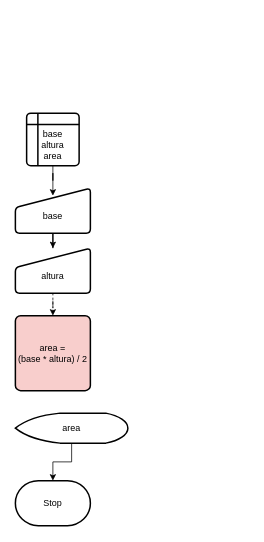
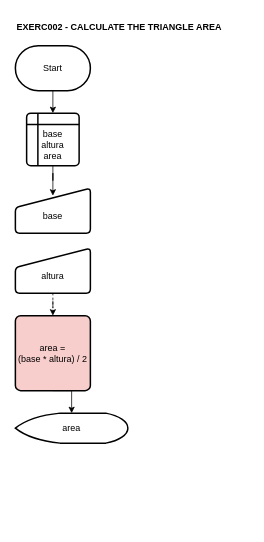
node "EXERC002 - CALCULATE THE TRIANGLE AREA": added
node "Start": added
edge "Start" -> "base altura area": added
edge "base" -> "altura": removed
edge "area = (base * altura) / 2" -> "area": added
edge "area" -> "Stop": removed
node "Stop": removed
